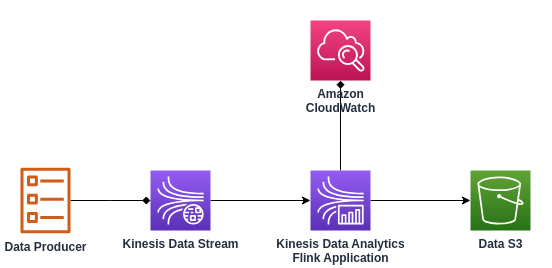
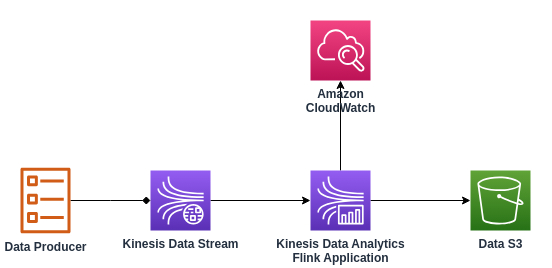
edge "Kinesis Data Analytics Flink Application" -> "Amazon CloudWatch": arrowhead diamond -> classic
